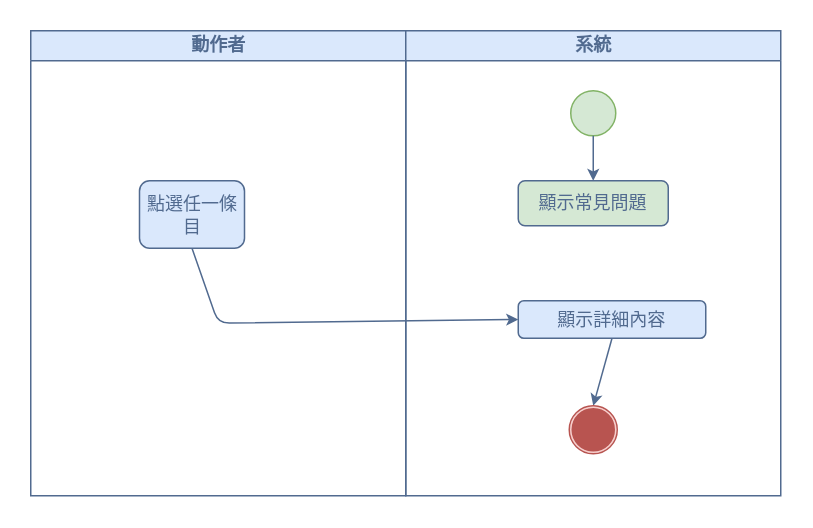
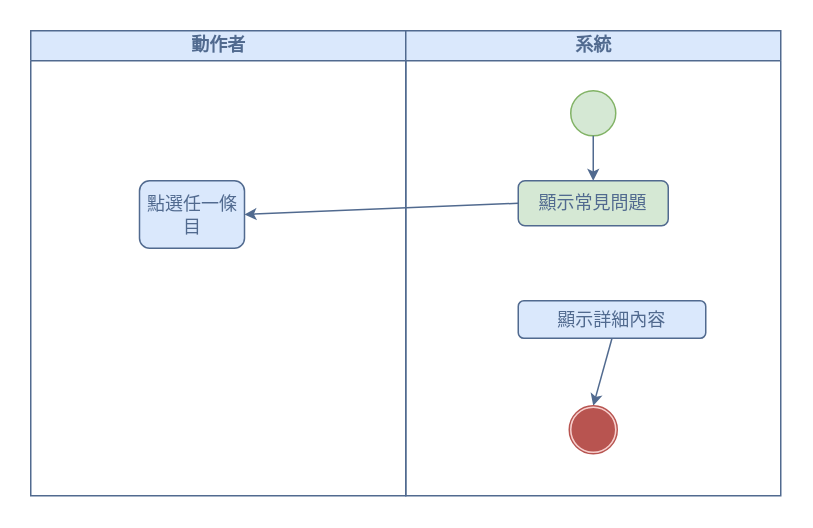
edge "顯示常見問題" -> "點選任一條目": added
edge "點選任一條目" -> "顯示詳細內容": removed
